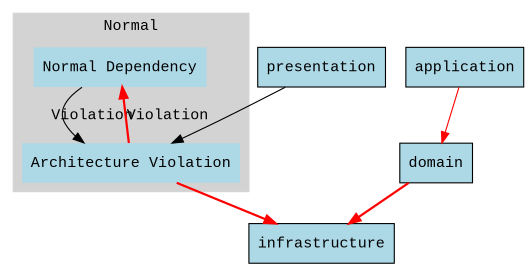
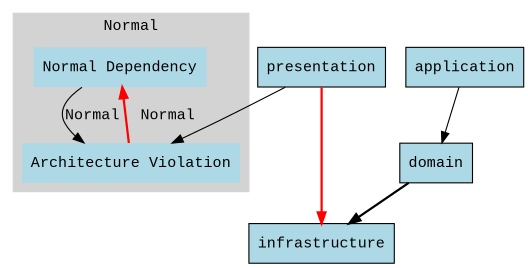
edge "application" -> "domain": color red -> black
edge "Normal Dependency" -> "Architecture Violation": label "Violation" -> "Normal"
edge "Architecture Violation" -> "Normal Dependency": label "Violation" -> "Normal"
edge "domain" -> "infrastructure": color red -> black
edge "Architecture Violation" -> "infrastructure": now "presentation" -> "infrastructure"
